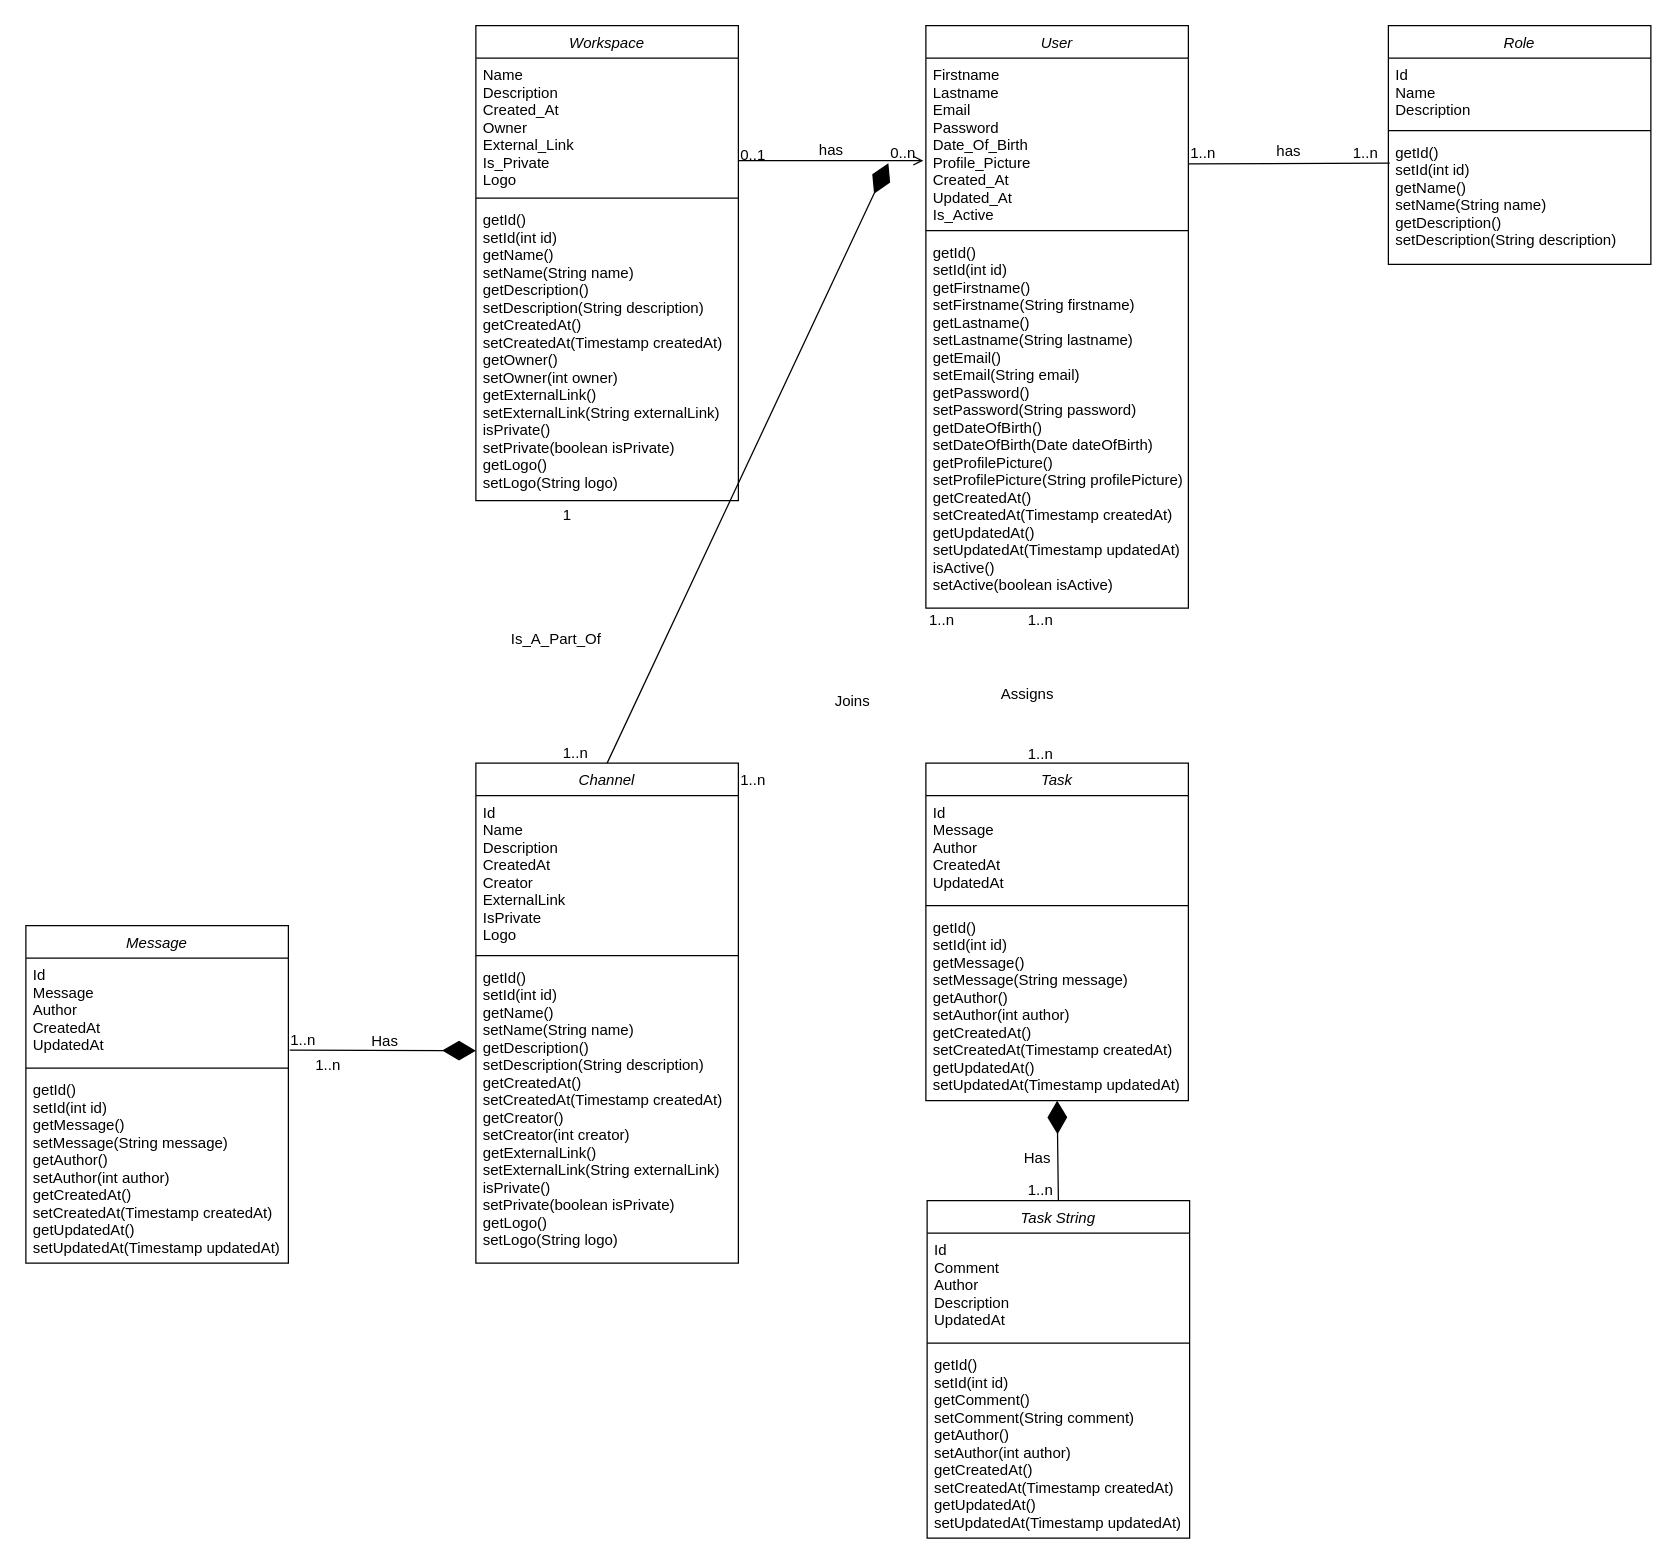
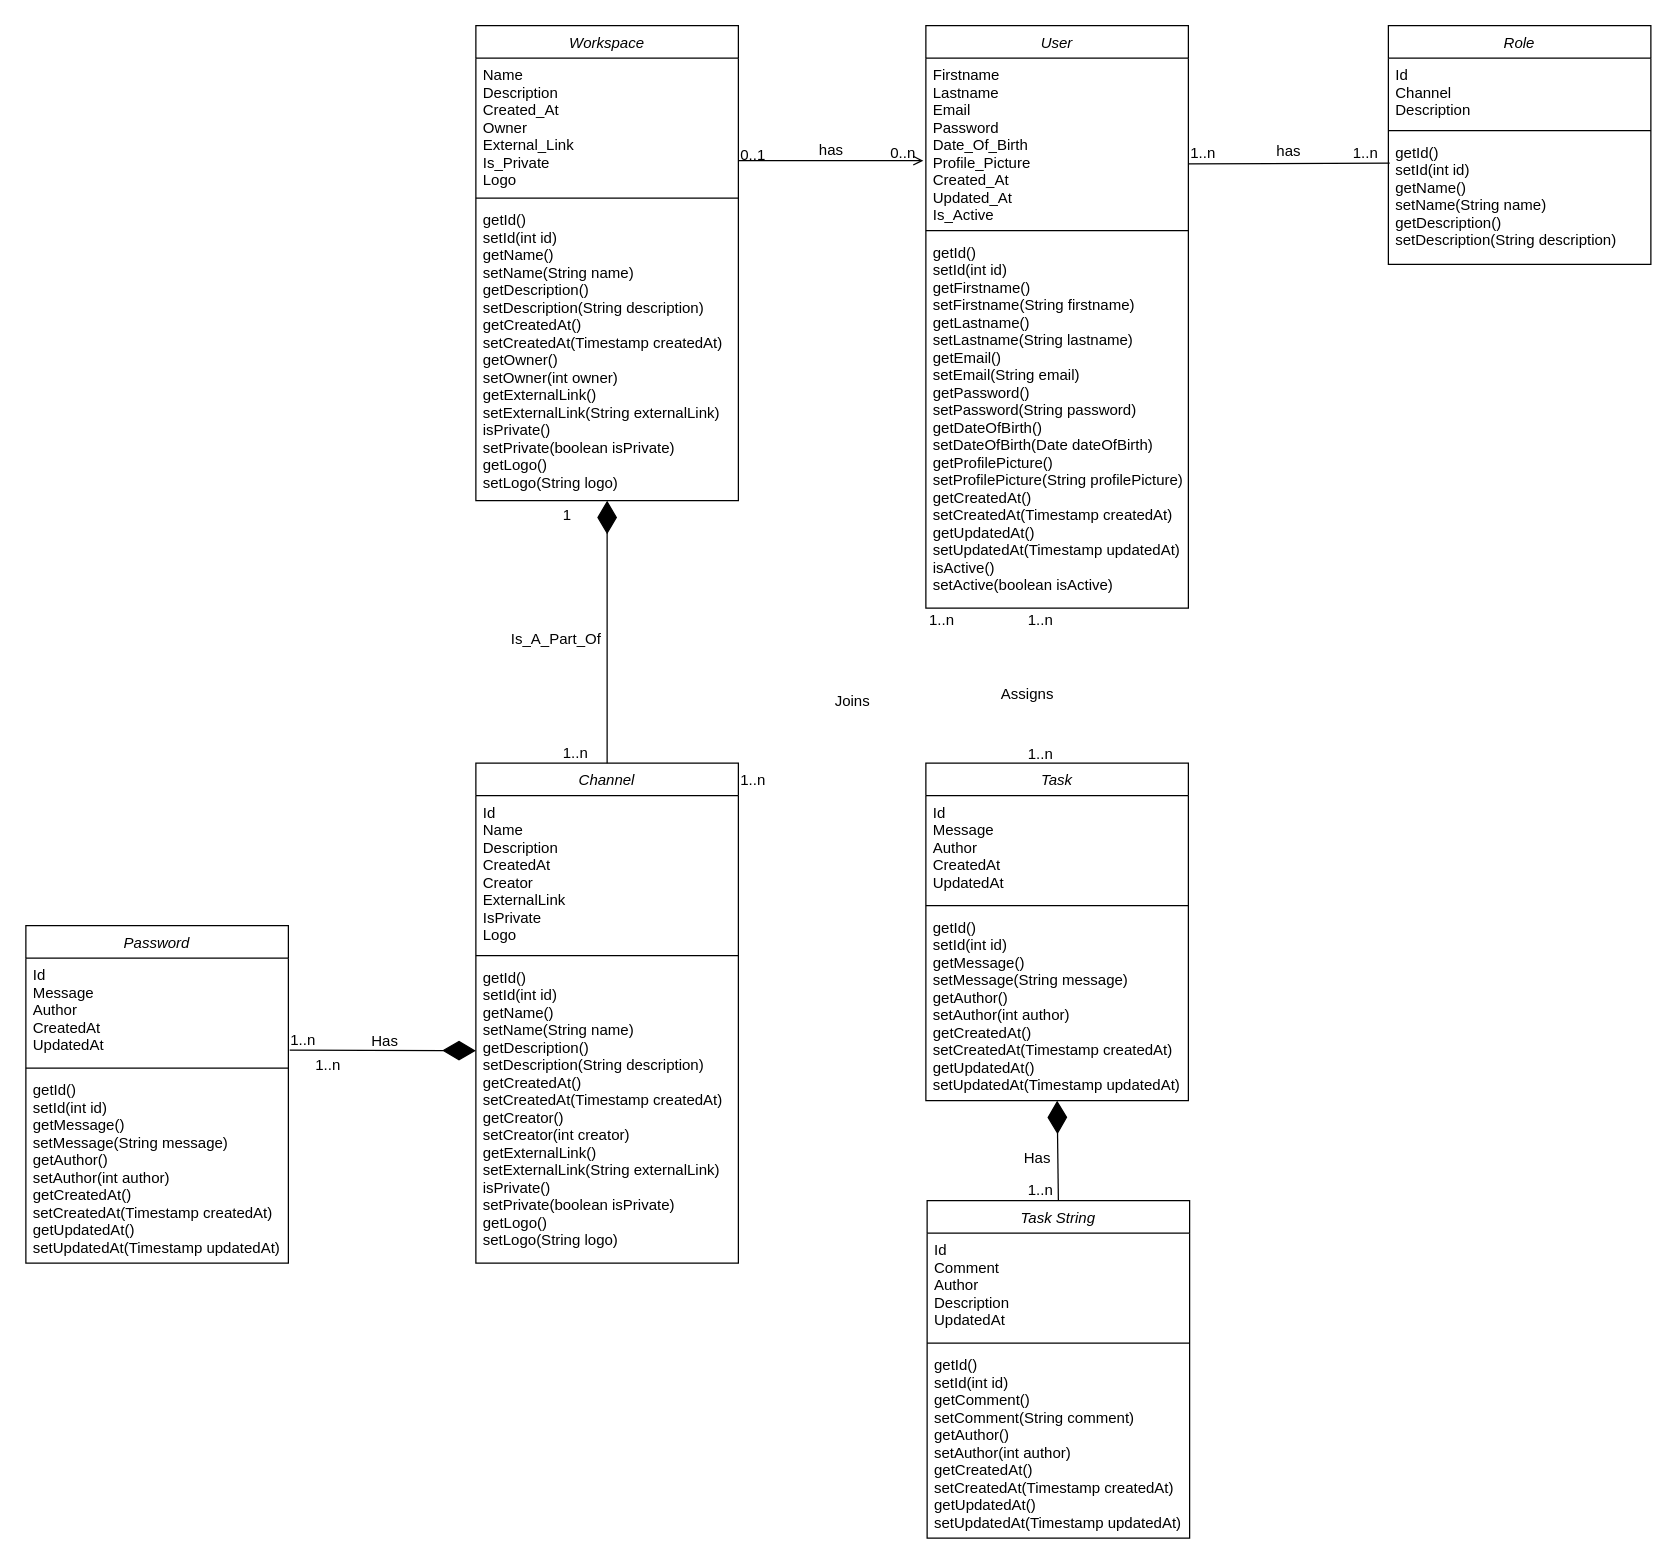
node "Id Name Description": label "Id Name Description" -> "Id Channel Description"
edge "Channel" -> "0..n": now "Channel" -> "Workspace"
node "Message": label "Message" -> "Password"
